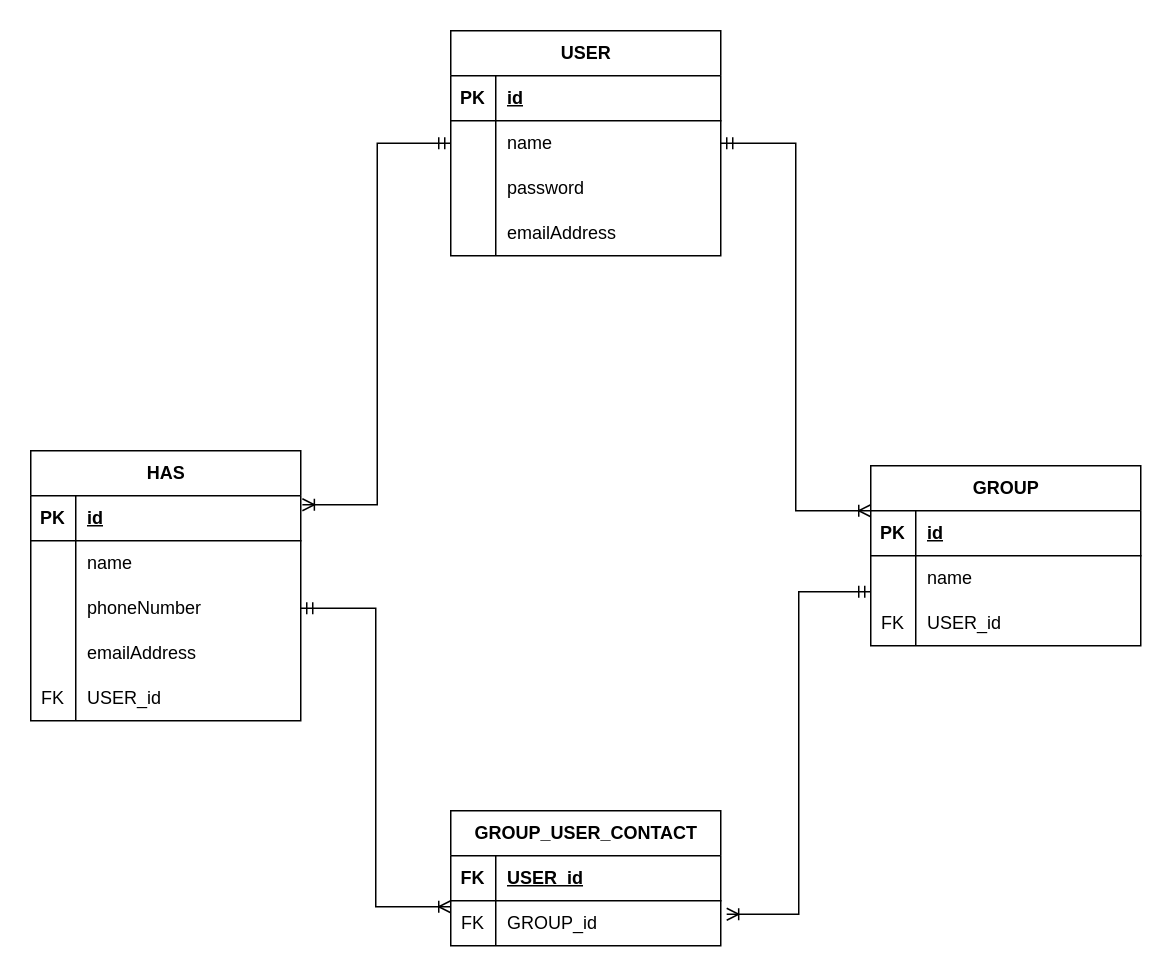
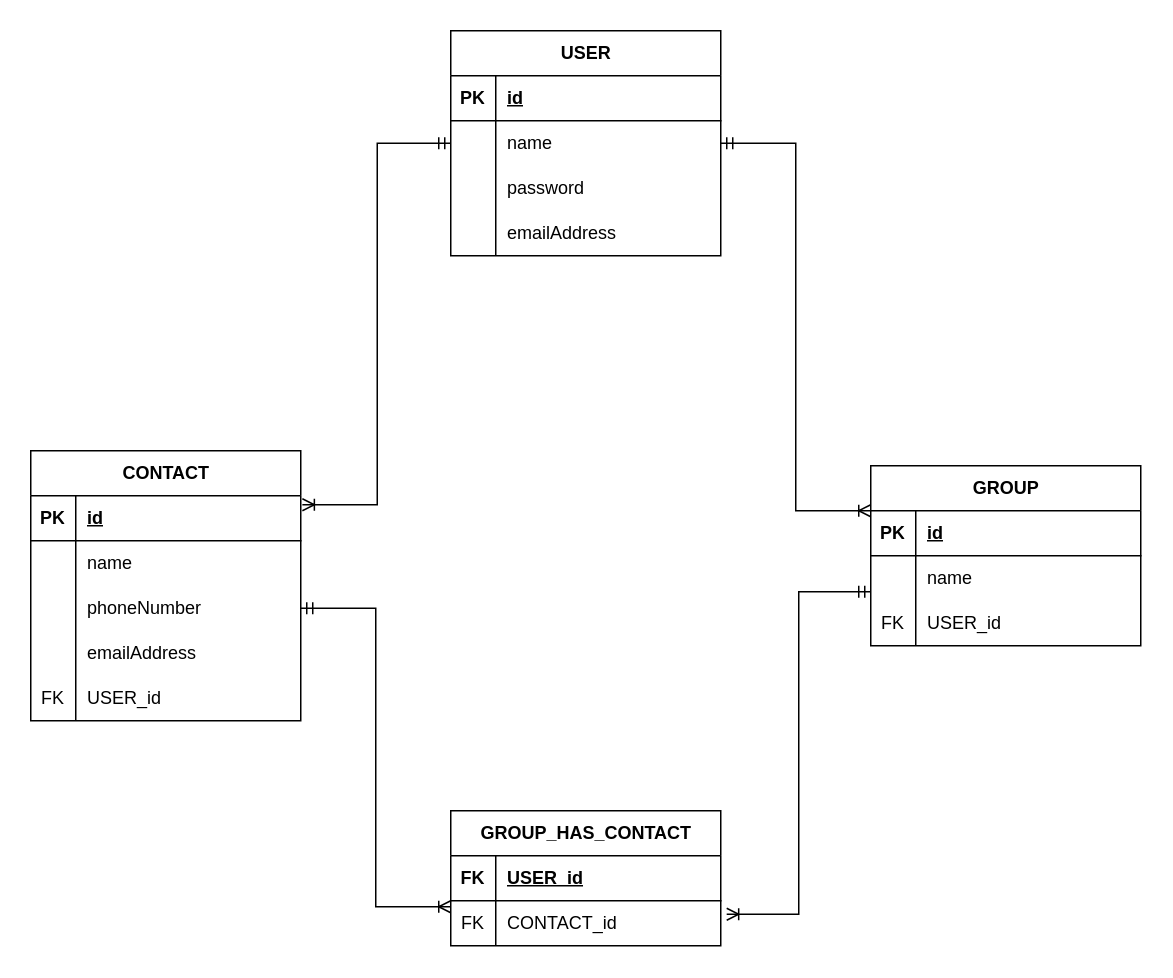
node "HAS": label "HAS" -> "CONTACT"
node "GROUP_USER_CONTACT": label "GROUP_USER_CONTACT" -> "GROUP_HAS_CONTACT"
node "GROUP_id": label "GROUP_id" -> "CONTACT_id"
